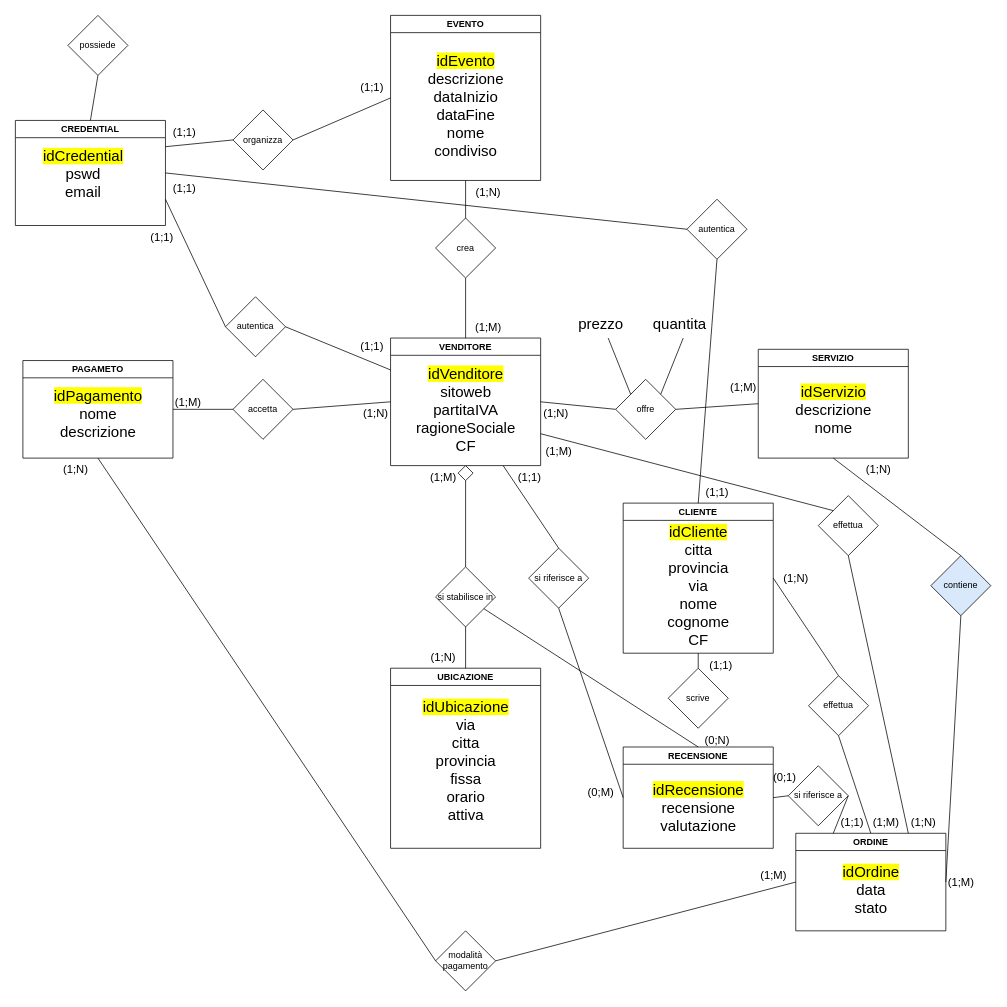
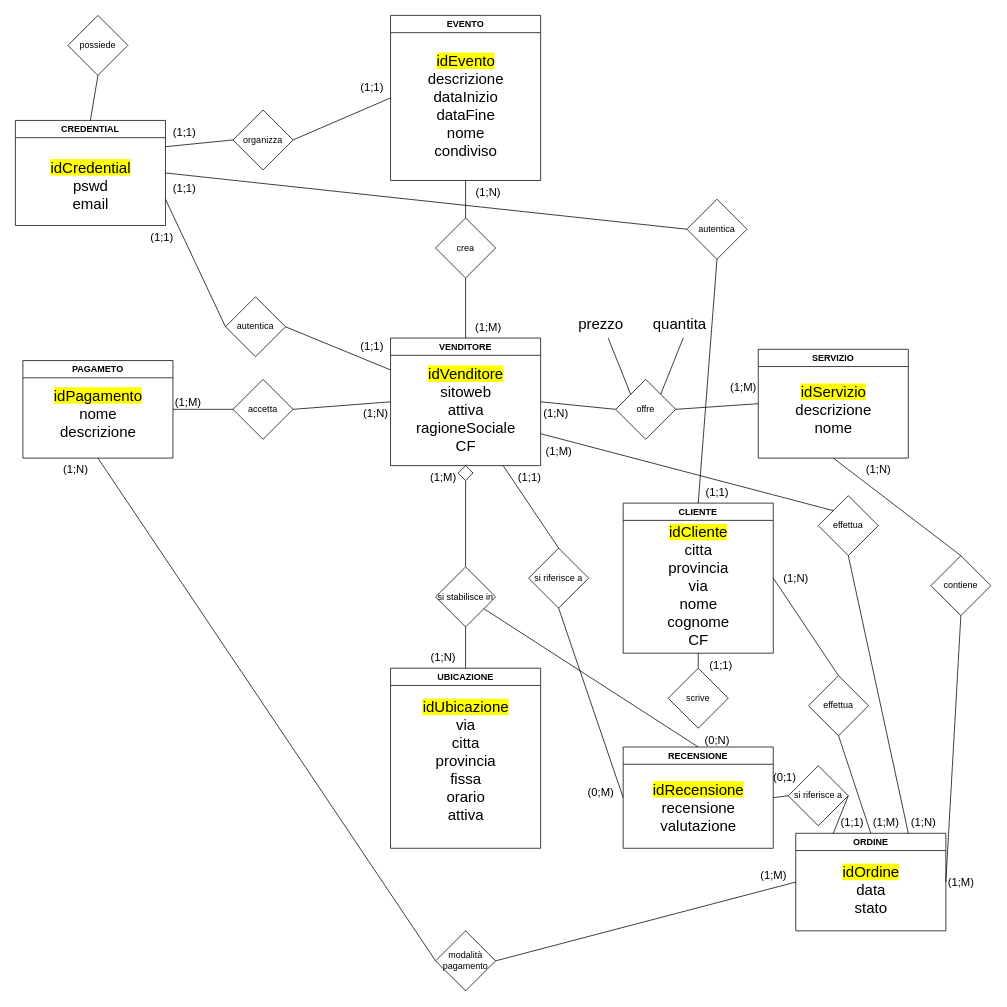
node "idCredential pswd email": moved (83, 174) -> (90, 185)
node "idVenditore sitoweb partitaIVA ragioneSociale CF": label "idVenditore sitoweb partitaIVA ragioneSociale CF" -> "idVenditore sitoweb attiva ragioneSociale CF"
node "contiene": fillcolor #dae8fc -> #ffffff
